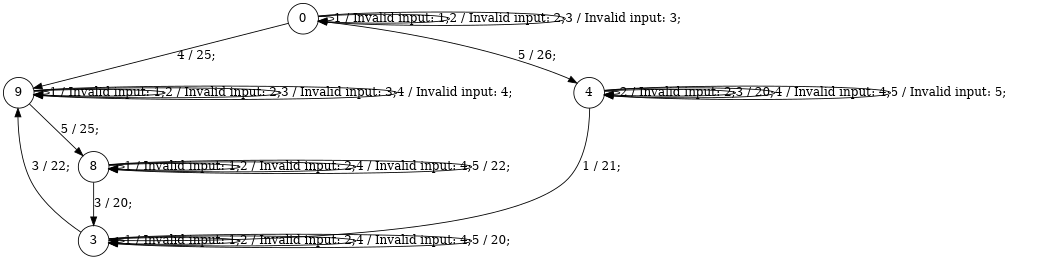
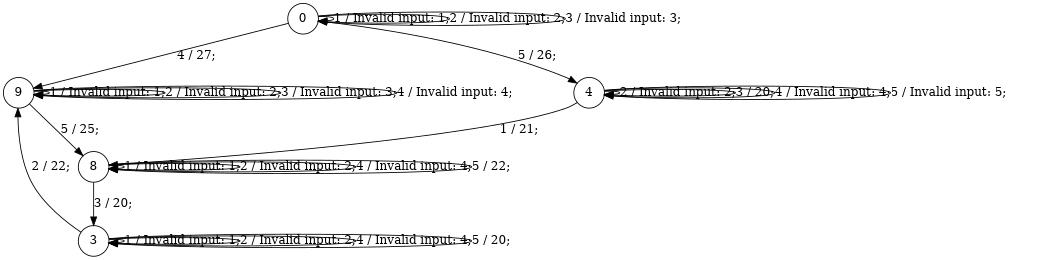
edge "0" -> "9": label "4 / 25;" -> "4 / 27;"
edge "3" -> "9": label "3 / 22;" -> "2 / 22;"
edge "4" -> "3": now "4" -> "8"
